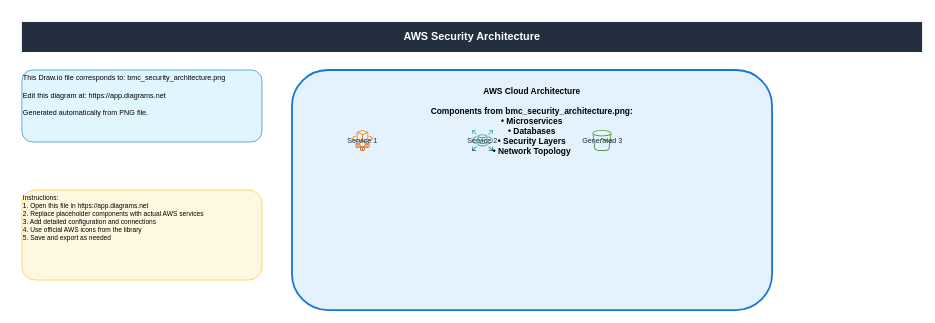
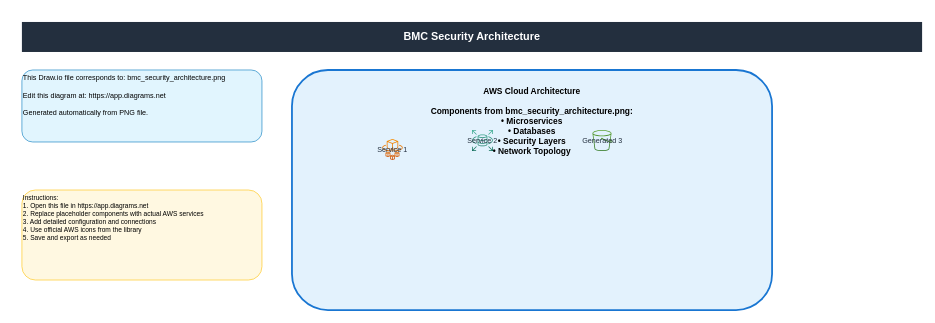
node "AWS Security Architecture": label "AWS Security Architecture" -> "BMC Security Architecture"
node "Service 1": moved (362, 140) -> (392, 149)
